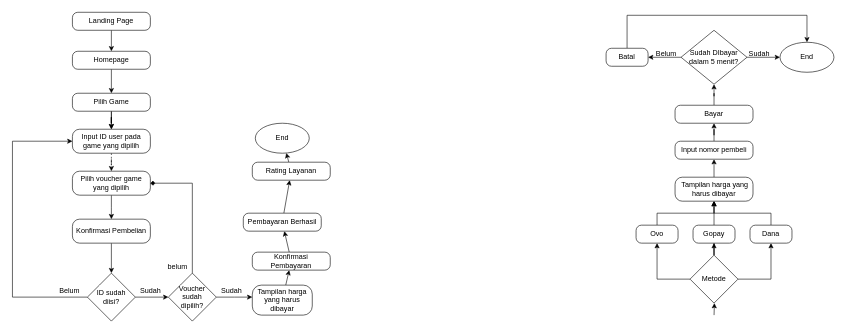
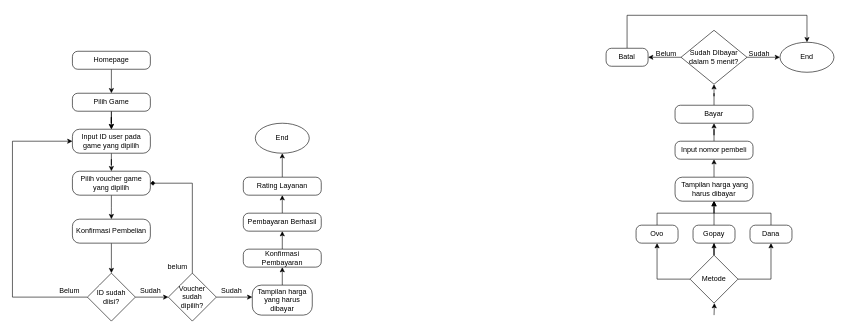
node "Landing Page": removed
edge "Landing Page" -> "Homepage": removed
edge "Input ID user pada game yang dipilih" -> "Pilih voucher game yang dipilih": style dashed -> solid
node "Rating Layanan": moved (291, 171) -> (282, 186)
node "Konfirmasi Pembayaran": moved (291, 261) -> (282, 258)
